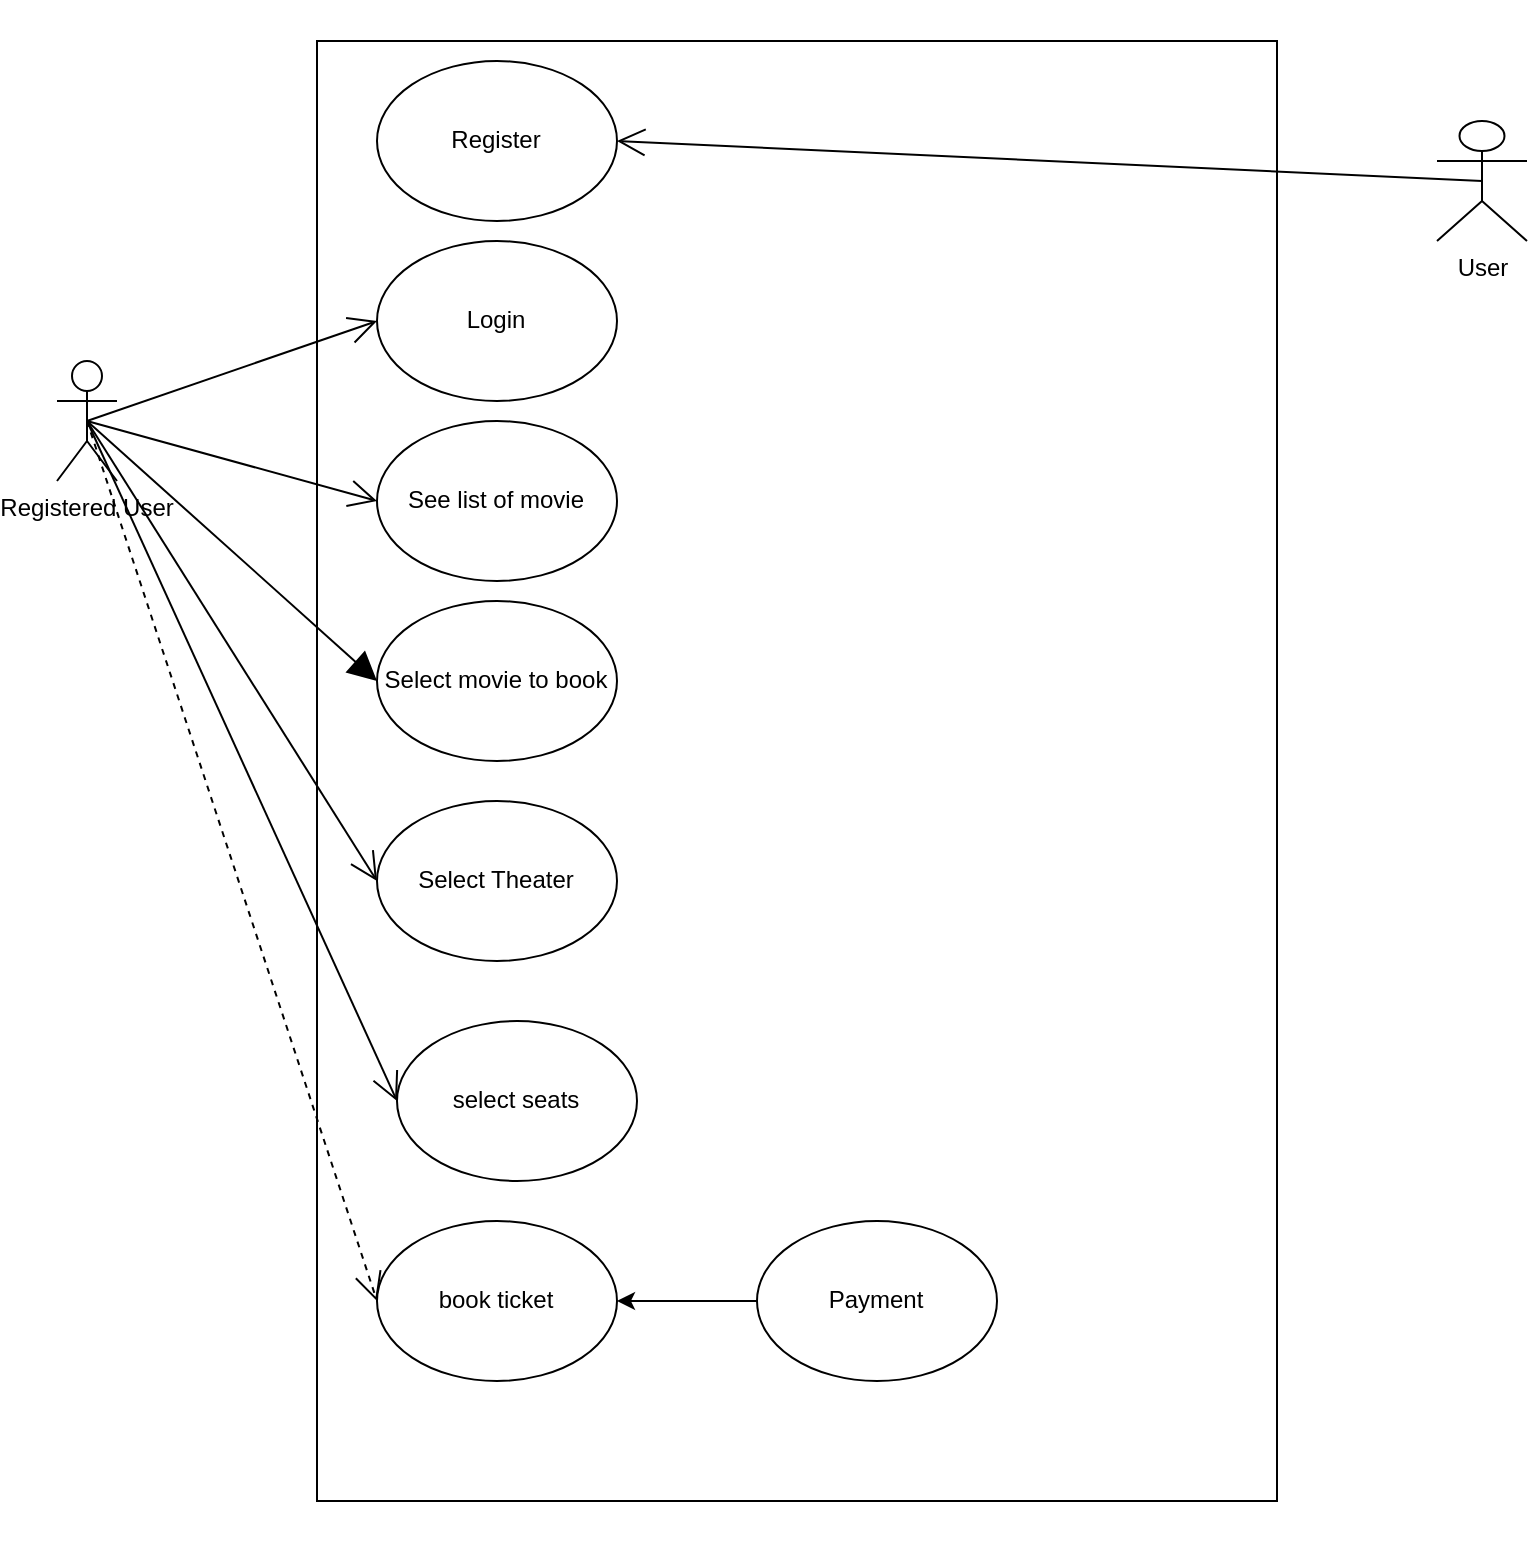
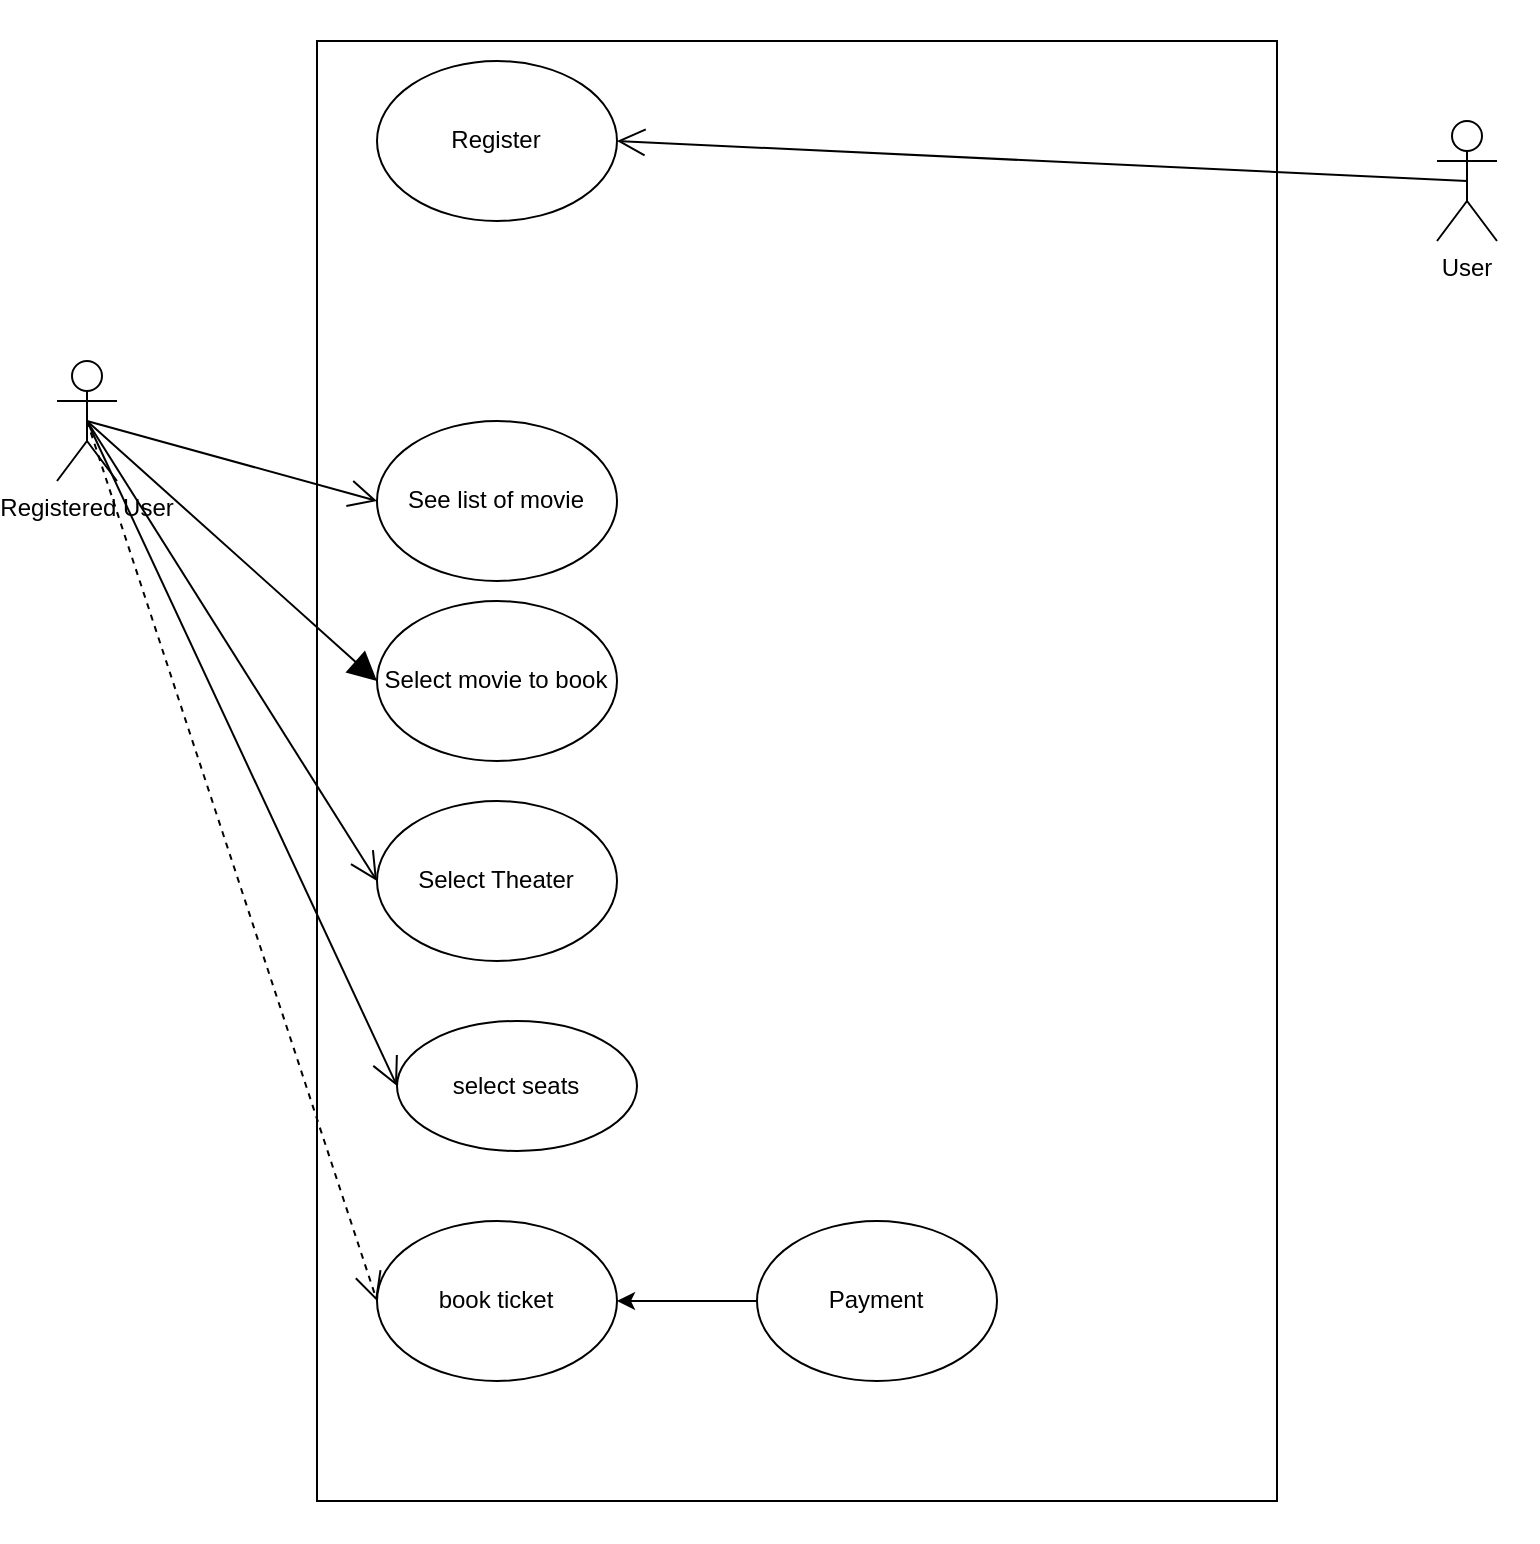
node "User": size 90x120 -> 60x120
node "Login": removed
edge "Registered User" -> "Login": removed
node "select seats": size 240x160 -> 240x130
